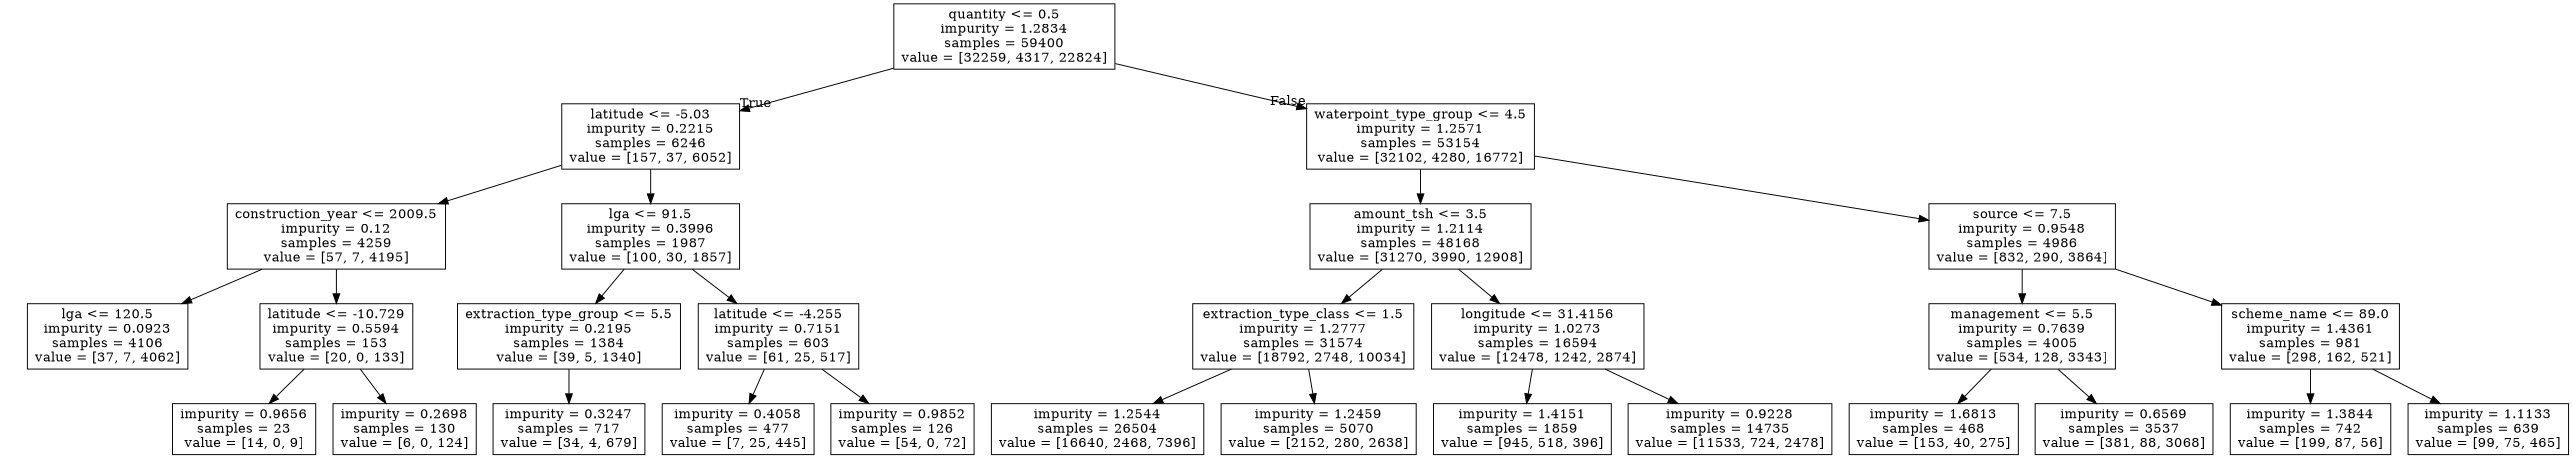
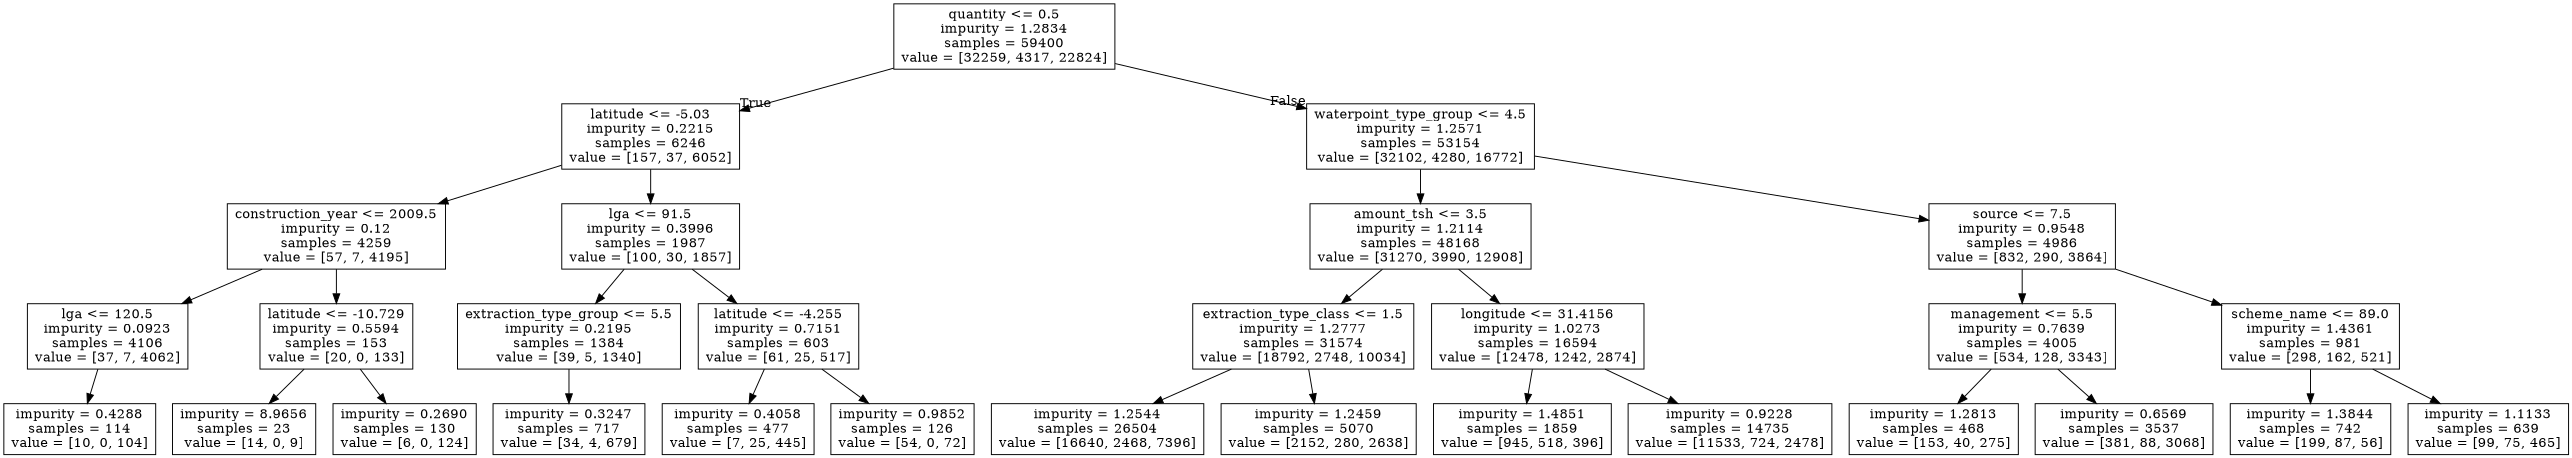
node "impurity = 0.4288 samples = 114 value = [10, 0, 104]": added
node "impurity = 0.9656 samples = 23 value = [14, 0, 9]": label "impurity = 0.9656 samples = 23 value = [14, 0, 9]" -> "impurity = 8.9656 samples = 23 value = [14, 0, 9]"
node "impurity = 0.2698 samples = 130 value = [6, 0, 124]": label "impurity = 0.2698 samples = 130 value = [6, 0, 124]" -> "impurity = 0.2690 samples = 130 value = [6, 0, 124]"
node "impurity = 1.4151 samples = 1859 value = [945, 518, 396]": label "impurity = 1.4151 samples = 1859 value = [945, 518, 396]" -> "impurity = 1.4851 samples = 1859 value = [945, 518, 396]"
node "impurity = 1.6813 samples = 468 value = [153, 40, 275]": label "impurity = 1.6813 samples = 468 value = [153, 40, 275]" -> "impurity = 1.2813 samples = 468 value = [153, 40, 275]"
